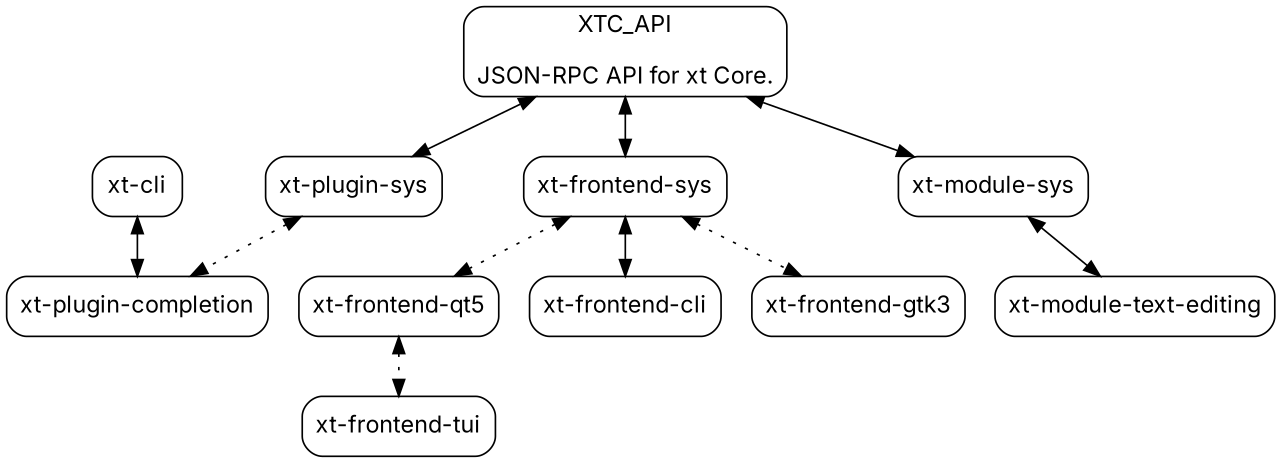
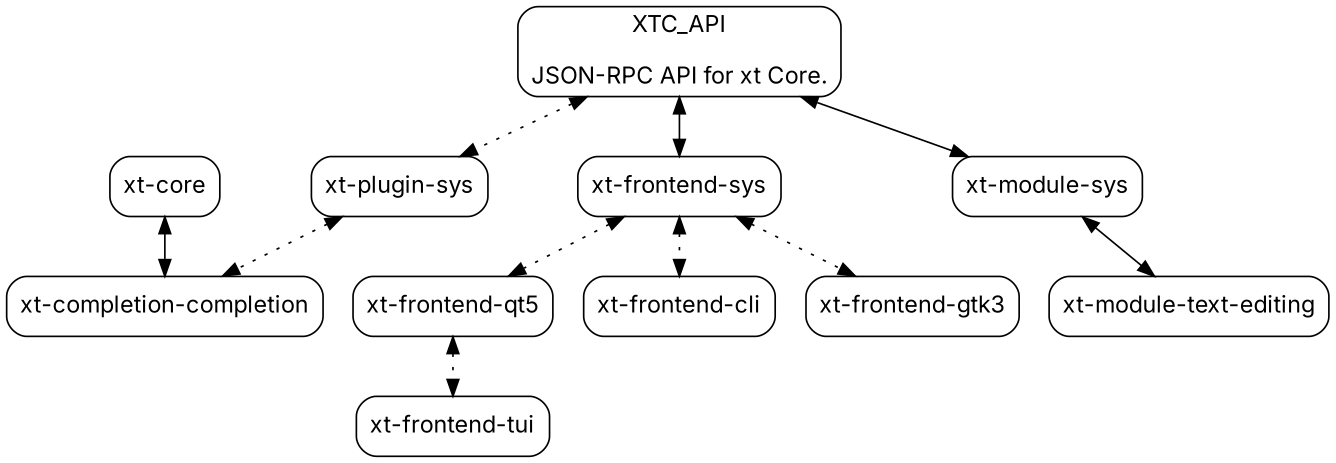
edge "XTC_API JSON-RPC API for xt Core." -- "xt-plugin-sys": style solid -> dotted
node "xt-cli": label "xt-cli" -> "xt-core"
edge "xt-frontend-sys" -- "xt-frontend-cli": style solid -> dotted
node "xt-plugin-completion": label "xt-plugin-completion" -> "xt-completion-completion"
